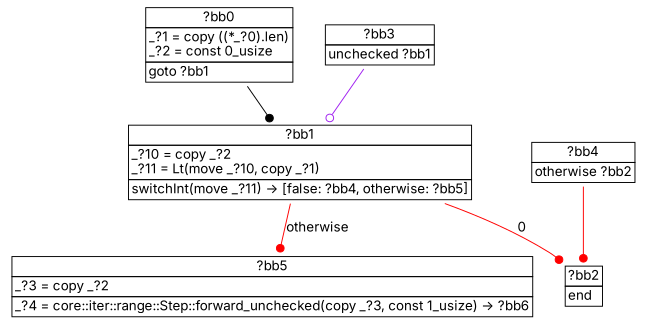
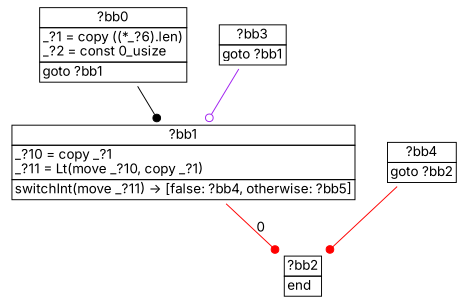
node "?bb0": text "_?1 = copy ((*_?0).len)" -> "_?1 = copy ((*_?6).len)"
node "?bb3": text "unchecked ?bb1" -> "goto ?bb1"
node "?bb1": text "_?10 = copy _?2" -> "_?10 = copy _?1"
node "?bb4": text "otherwise ?bb2" -> "goto ?bb2"
node "?bb5": removed
